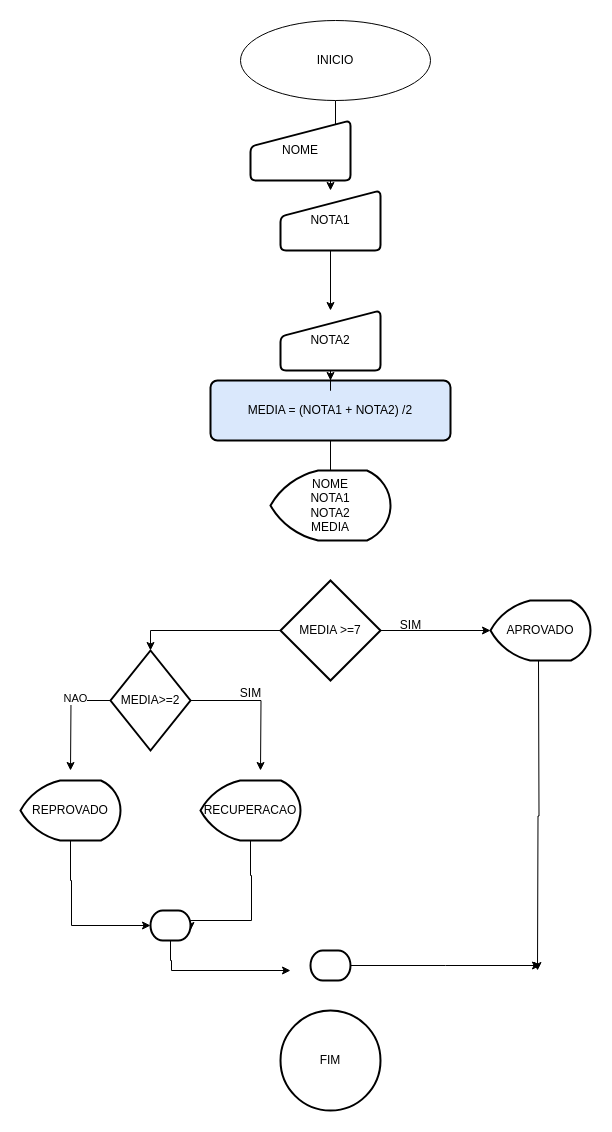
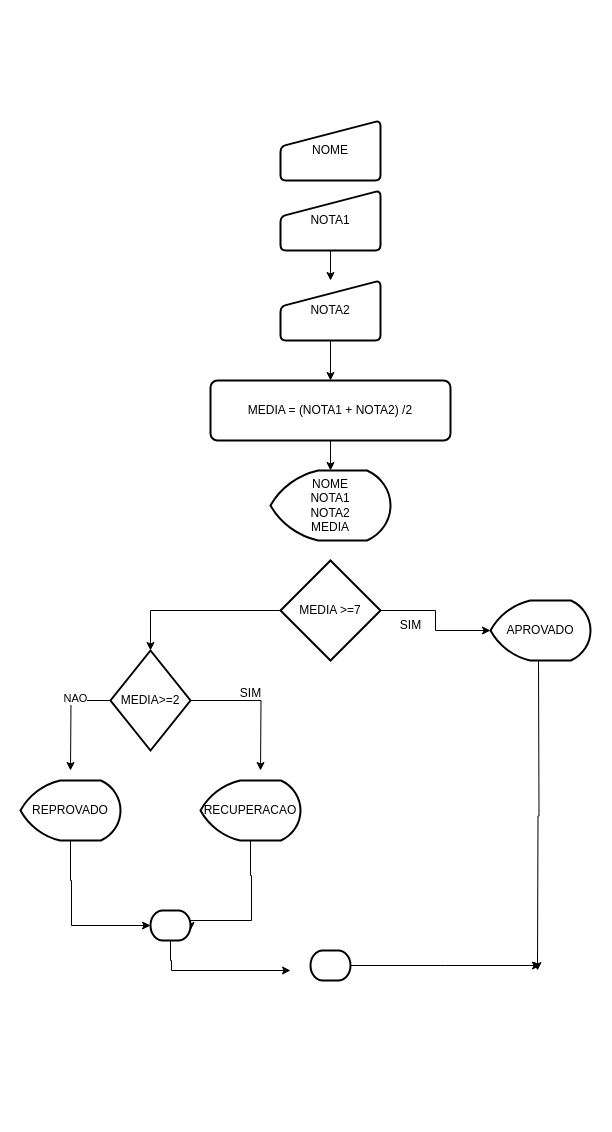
node "INICIO": removed
edge "INICIO" -> "NOTA1": removed
node "NOME": moved (301, 151) -> (331, 151)
node "NOTA2": moved (331, 341) -> (331, 311)
node "MEDIA = (NOTA1 + NOTA2) /2": fillcolor #dae8fc -> #ffffff
edge "MEDIA = (NOTA1 + NOTA2) /2" -- "NOME NOTA1 NOTA2 MEDIA": arrowhead none -> classic
node "MEDIA >=7": moved (331, 631) -> (331, 611)
node "FIM": removed
